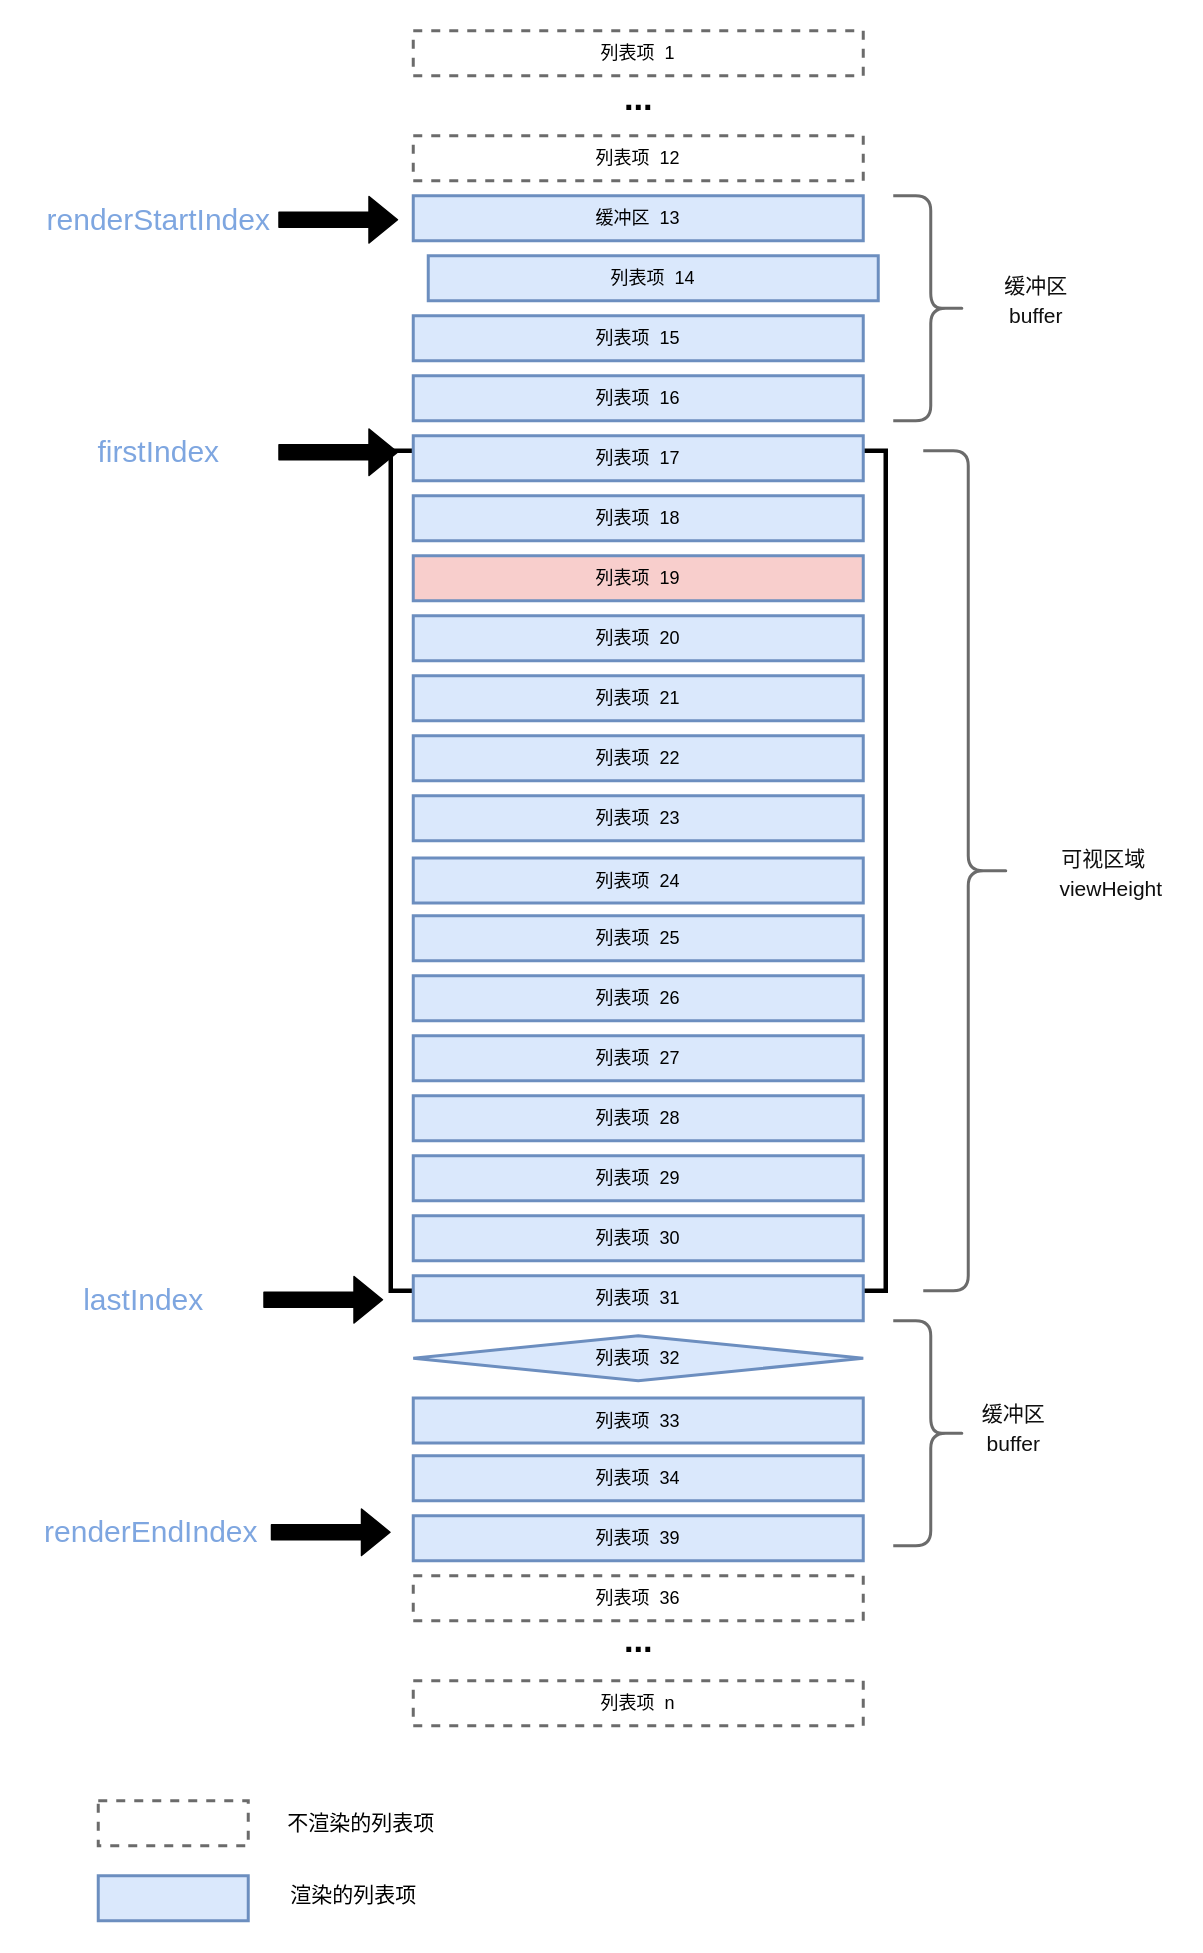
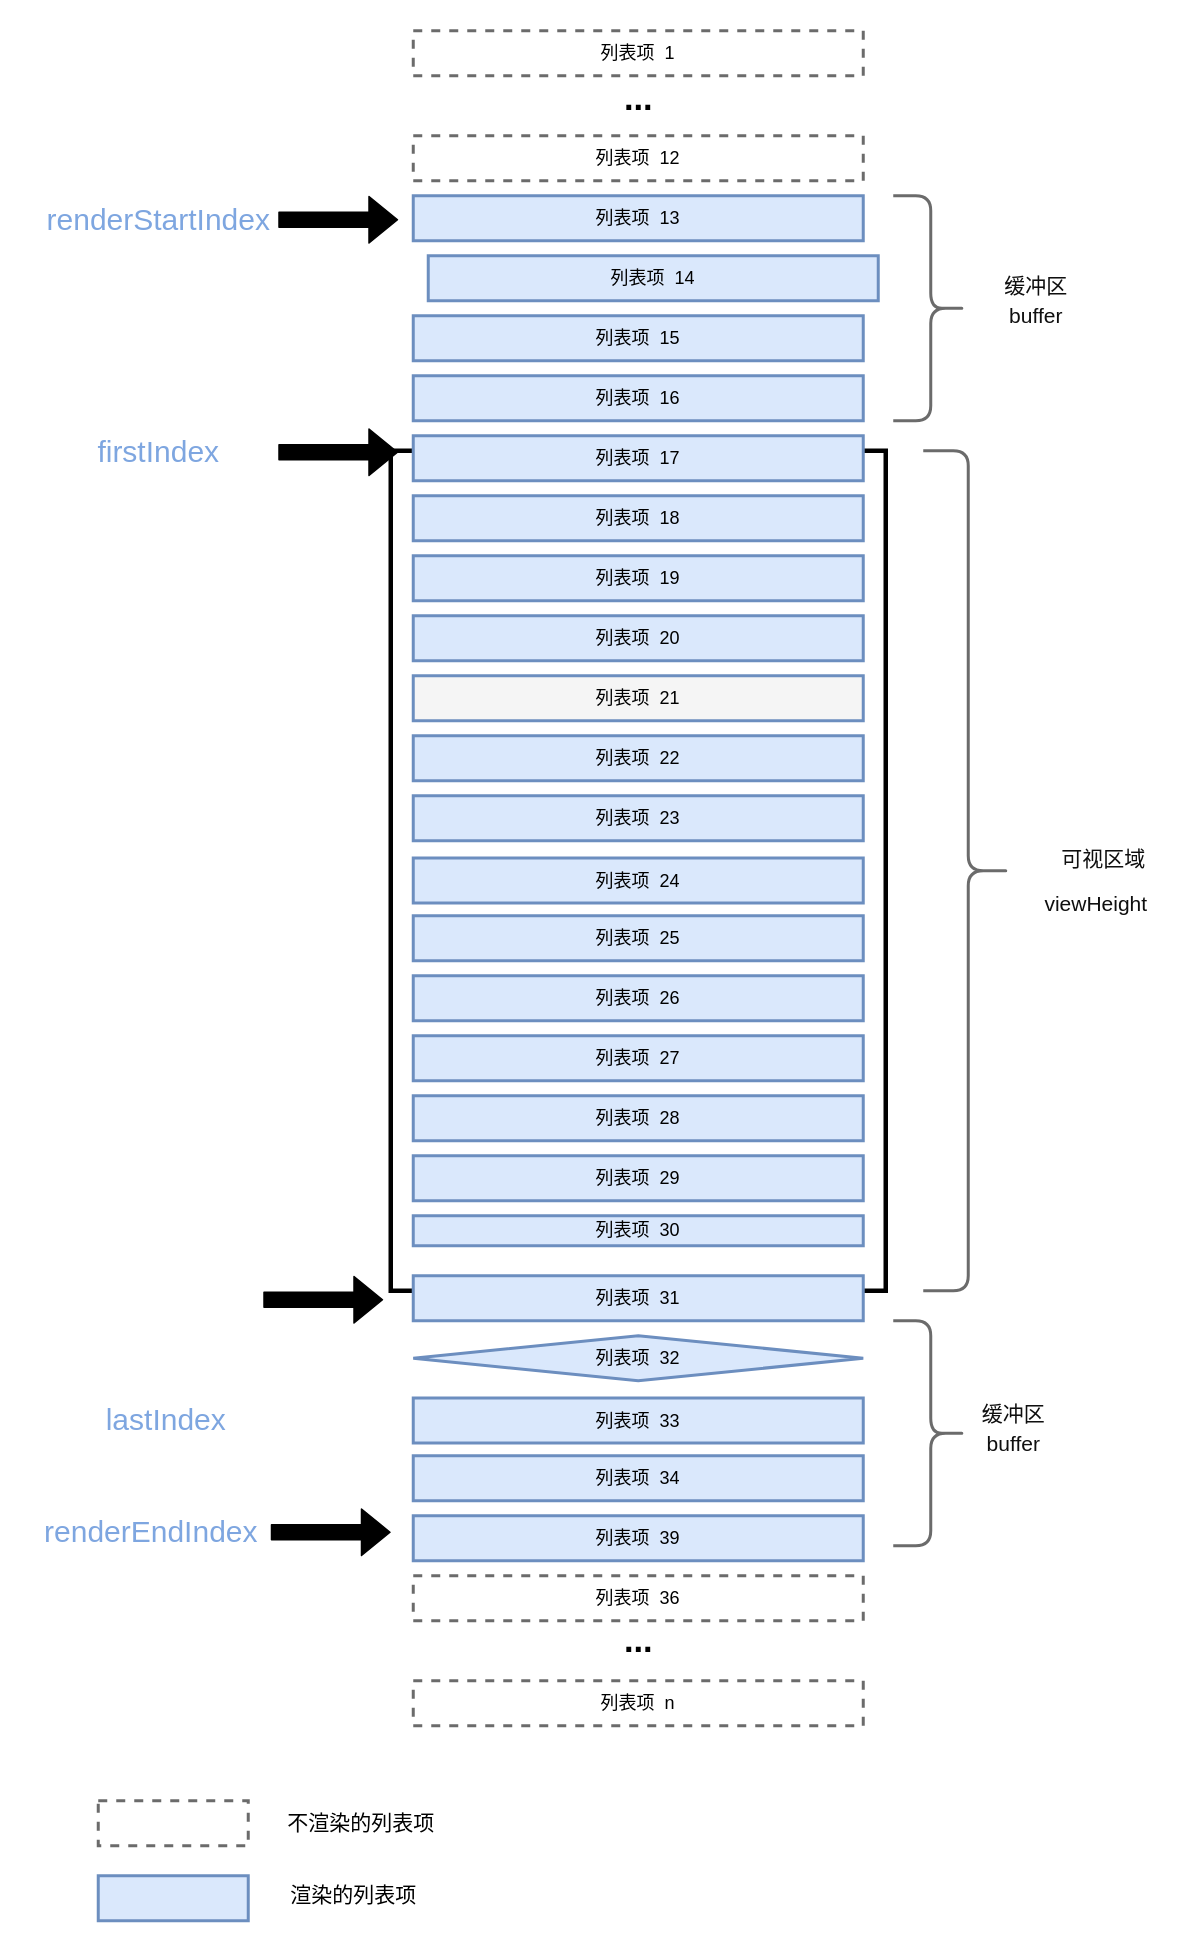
node "缓冲区 13": label "缓冲区 13" -> "列表项 13"
node "列表项 19": fillcolor #f8cecc -> #dae8fc
node "列表项 21": fillcolor #dae8fc -> #f5f5f5
node "viewHeight": moved (1111, 888) -> (1096, 903)
node "列表项 30": size 450x45 -> 450x30
node "lastIndex": moved (143, 1298) -> (166, 1418)
